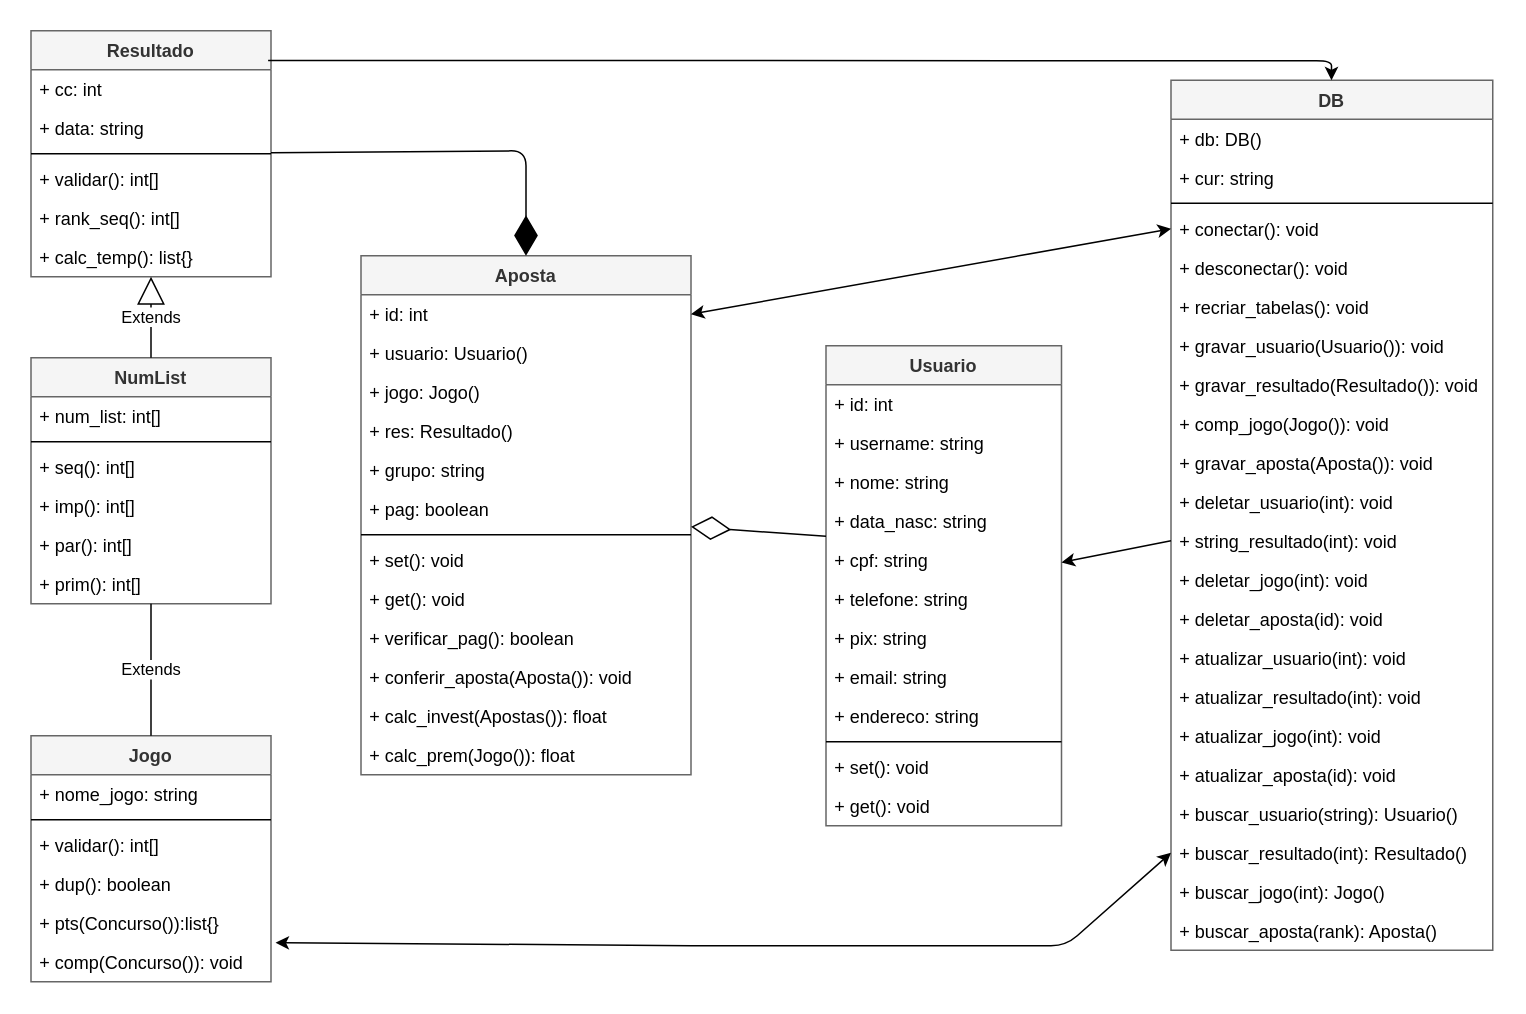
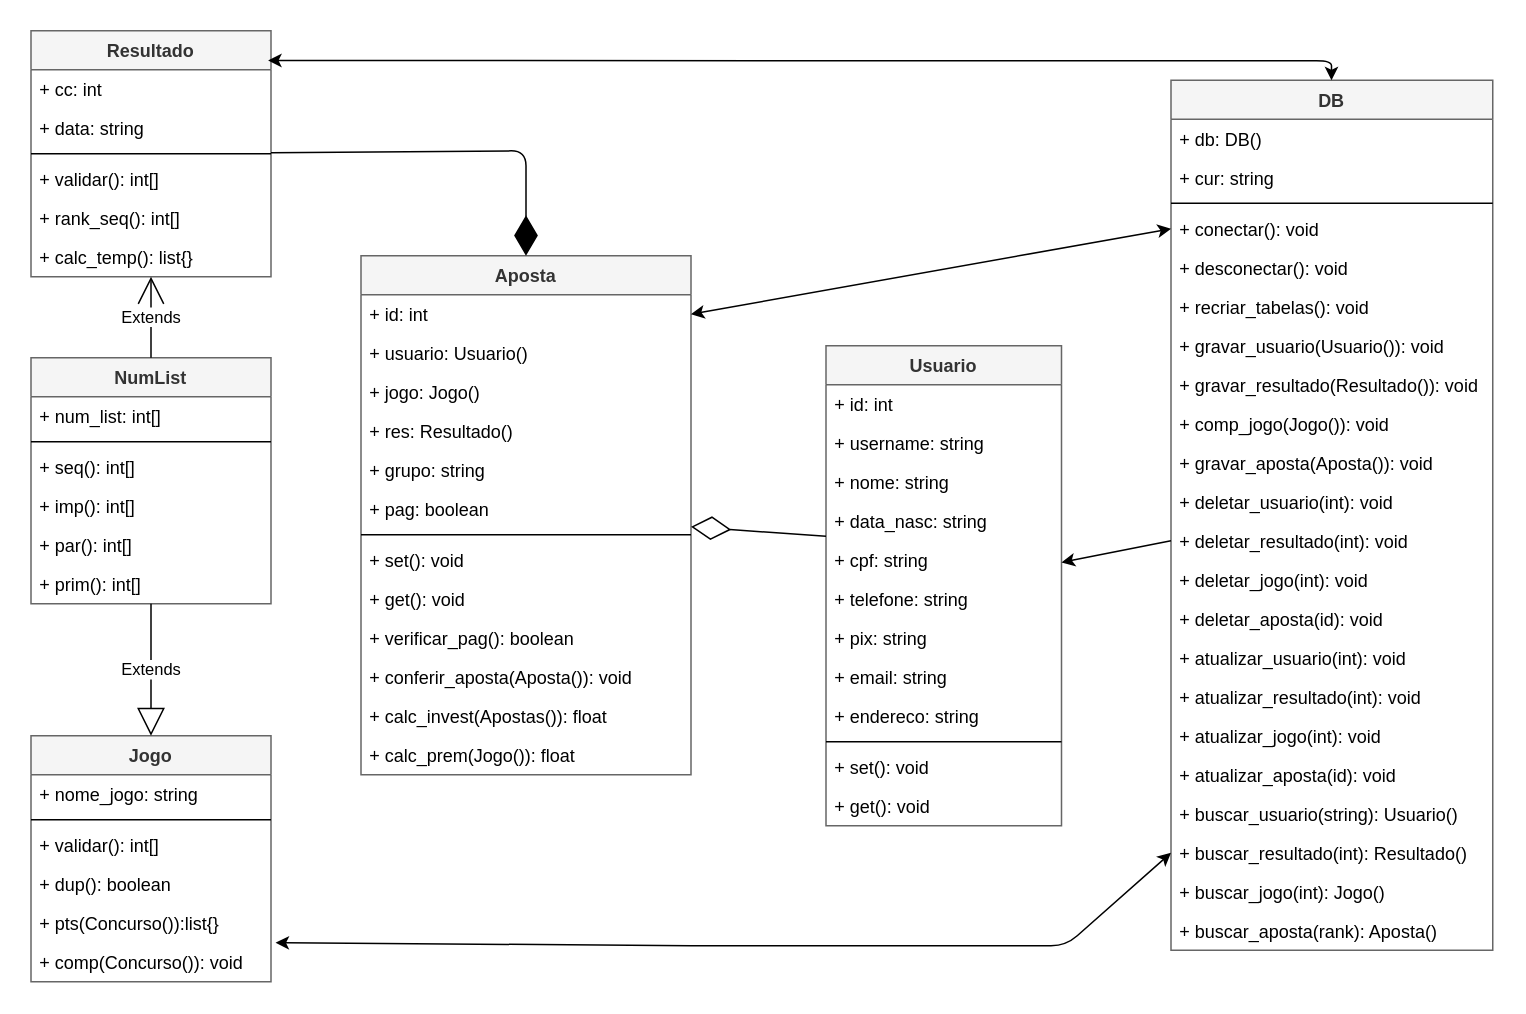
edge "Resultado" -> "DB": arrowhead none -> classic
edge "NumList" -> "Resultado": arrowhead block -> open
node "+ string_resultado(int): void": label "+ string_resultado(int): void" -> "+ deletar_resultado(int): void"
edge "NumList" -- "Jogo": arrowhead none -> block
